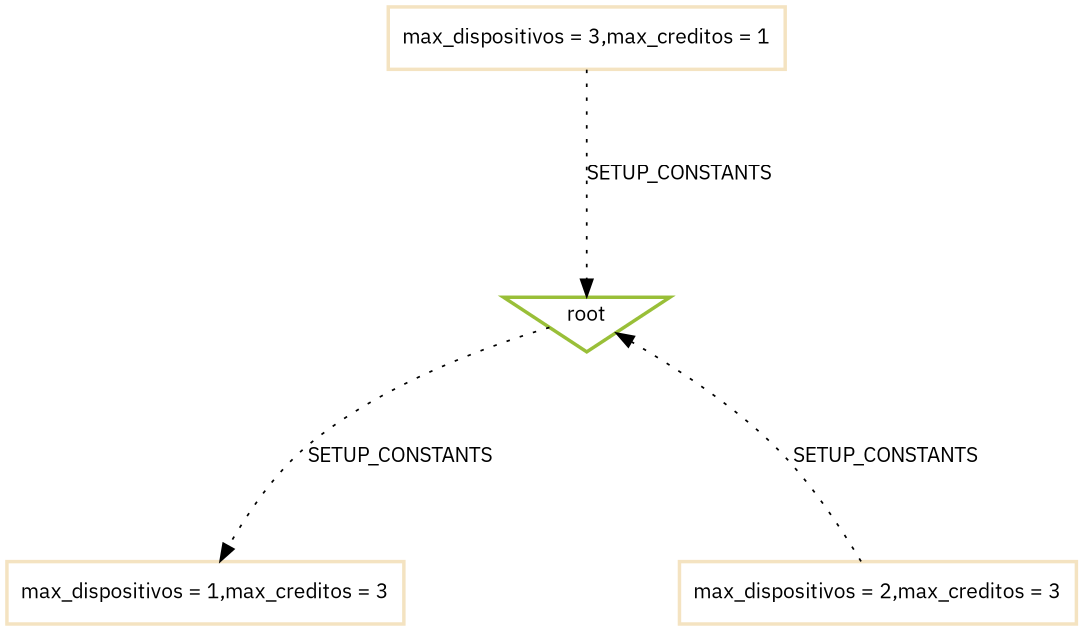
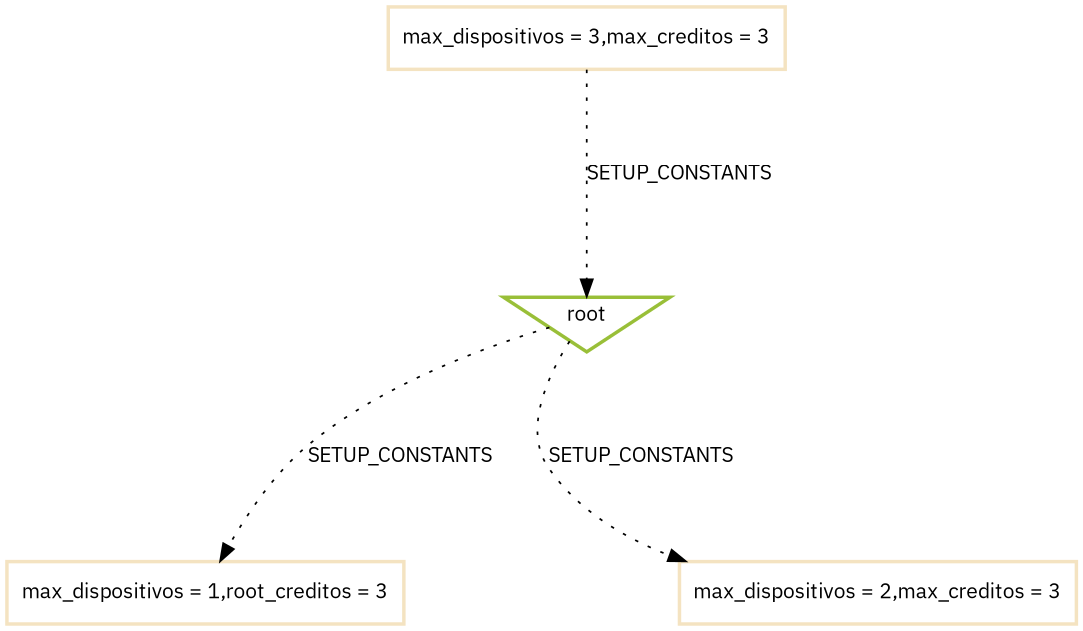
node "max_dispositivos = 3,max_creditos = 1": label "max_dispositivos = 3,max_creditos = 1" -> "max_dispositivos = 3,max_creditos = 3"
edge "max_dispositivos = 2,max_creditos = 3" -> "root": reversed
node "max_dispositivos = 1,max_creditos = 3": label "max_dispositivos = 1,max_creditos = 3" -> "max_dispositivos = 1,root_creditos = 3"
